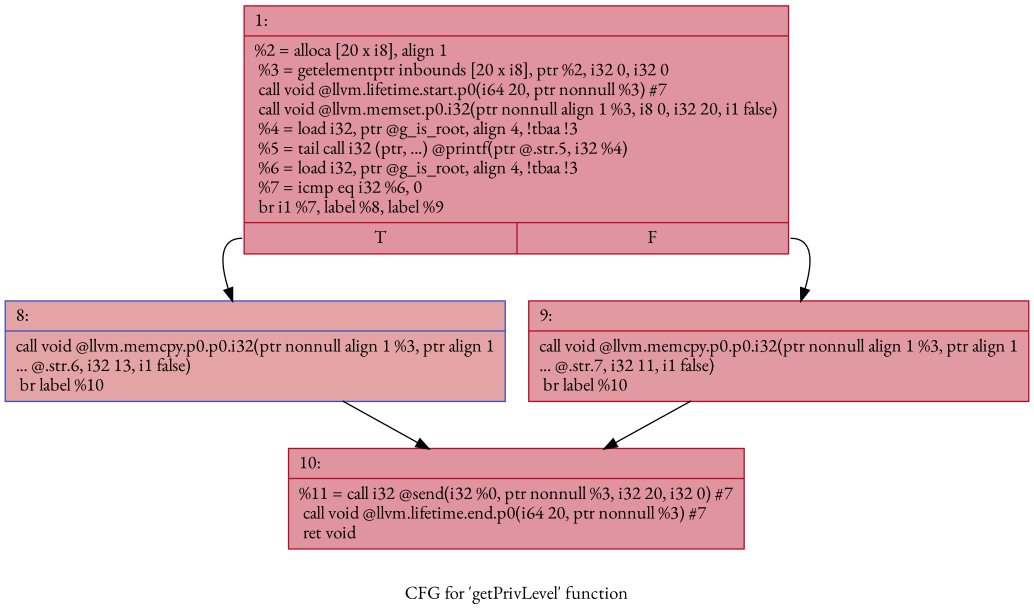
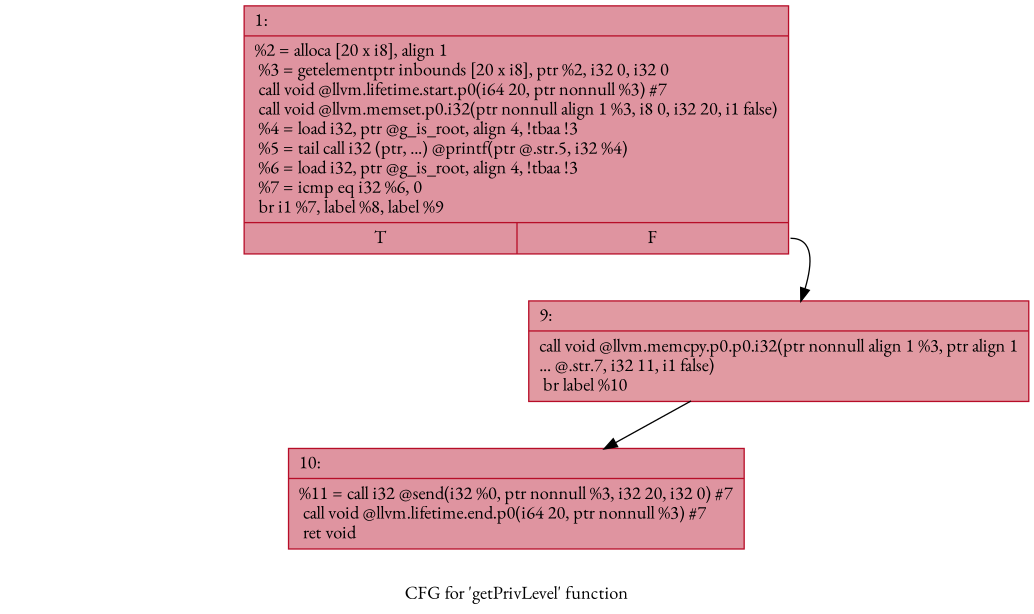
node "8:": removed
